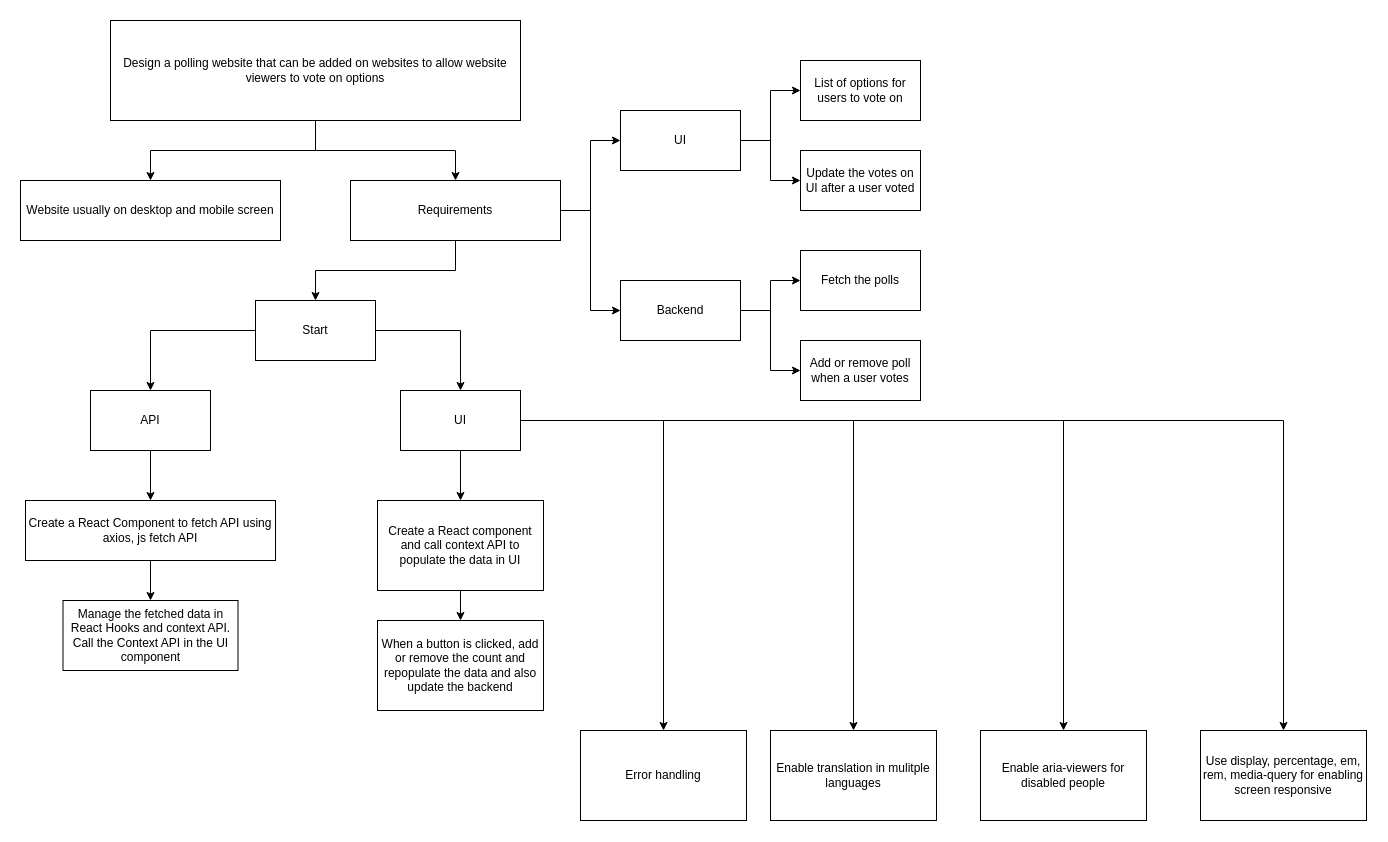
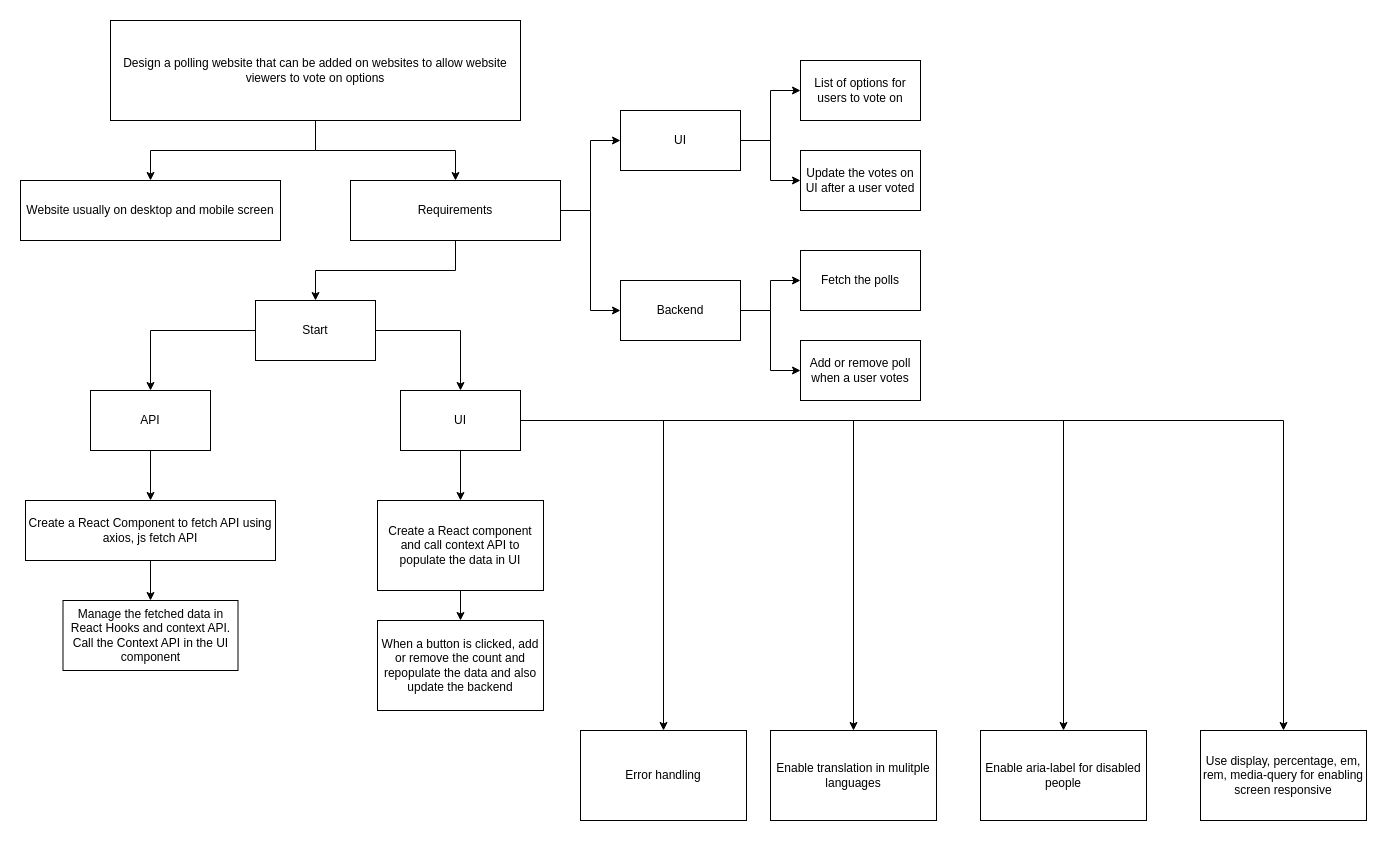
node "Enable aria-viewers for disabled people": label "Enable aria-viewers for disabled people" -> "Enable aria-label for disabled people"
